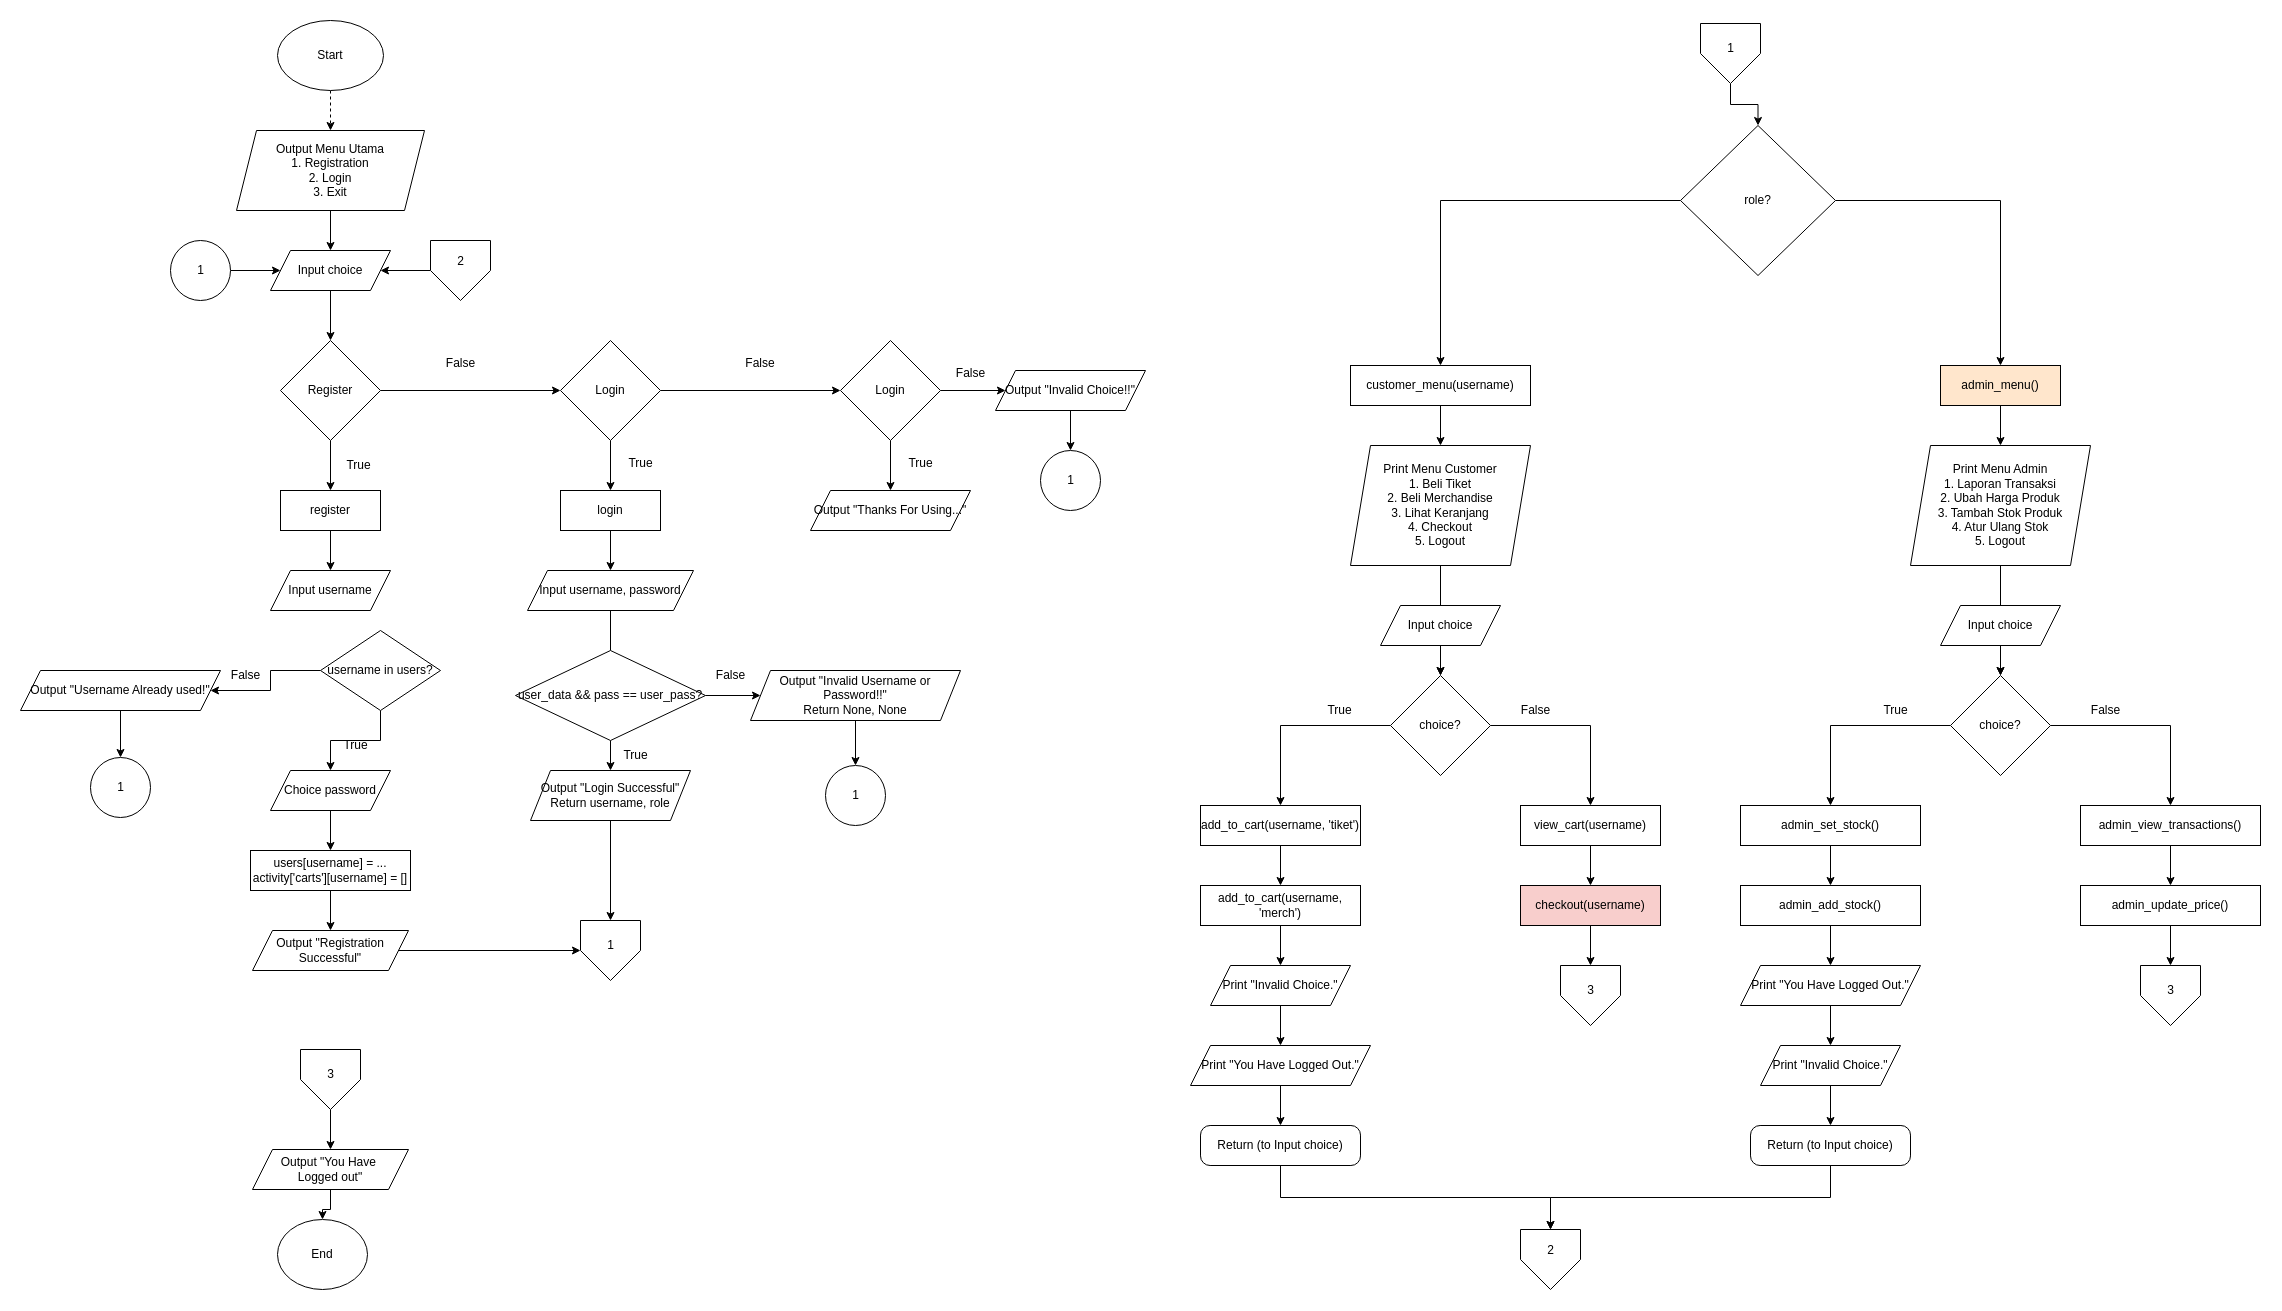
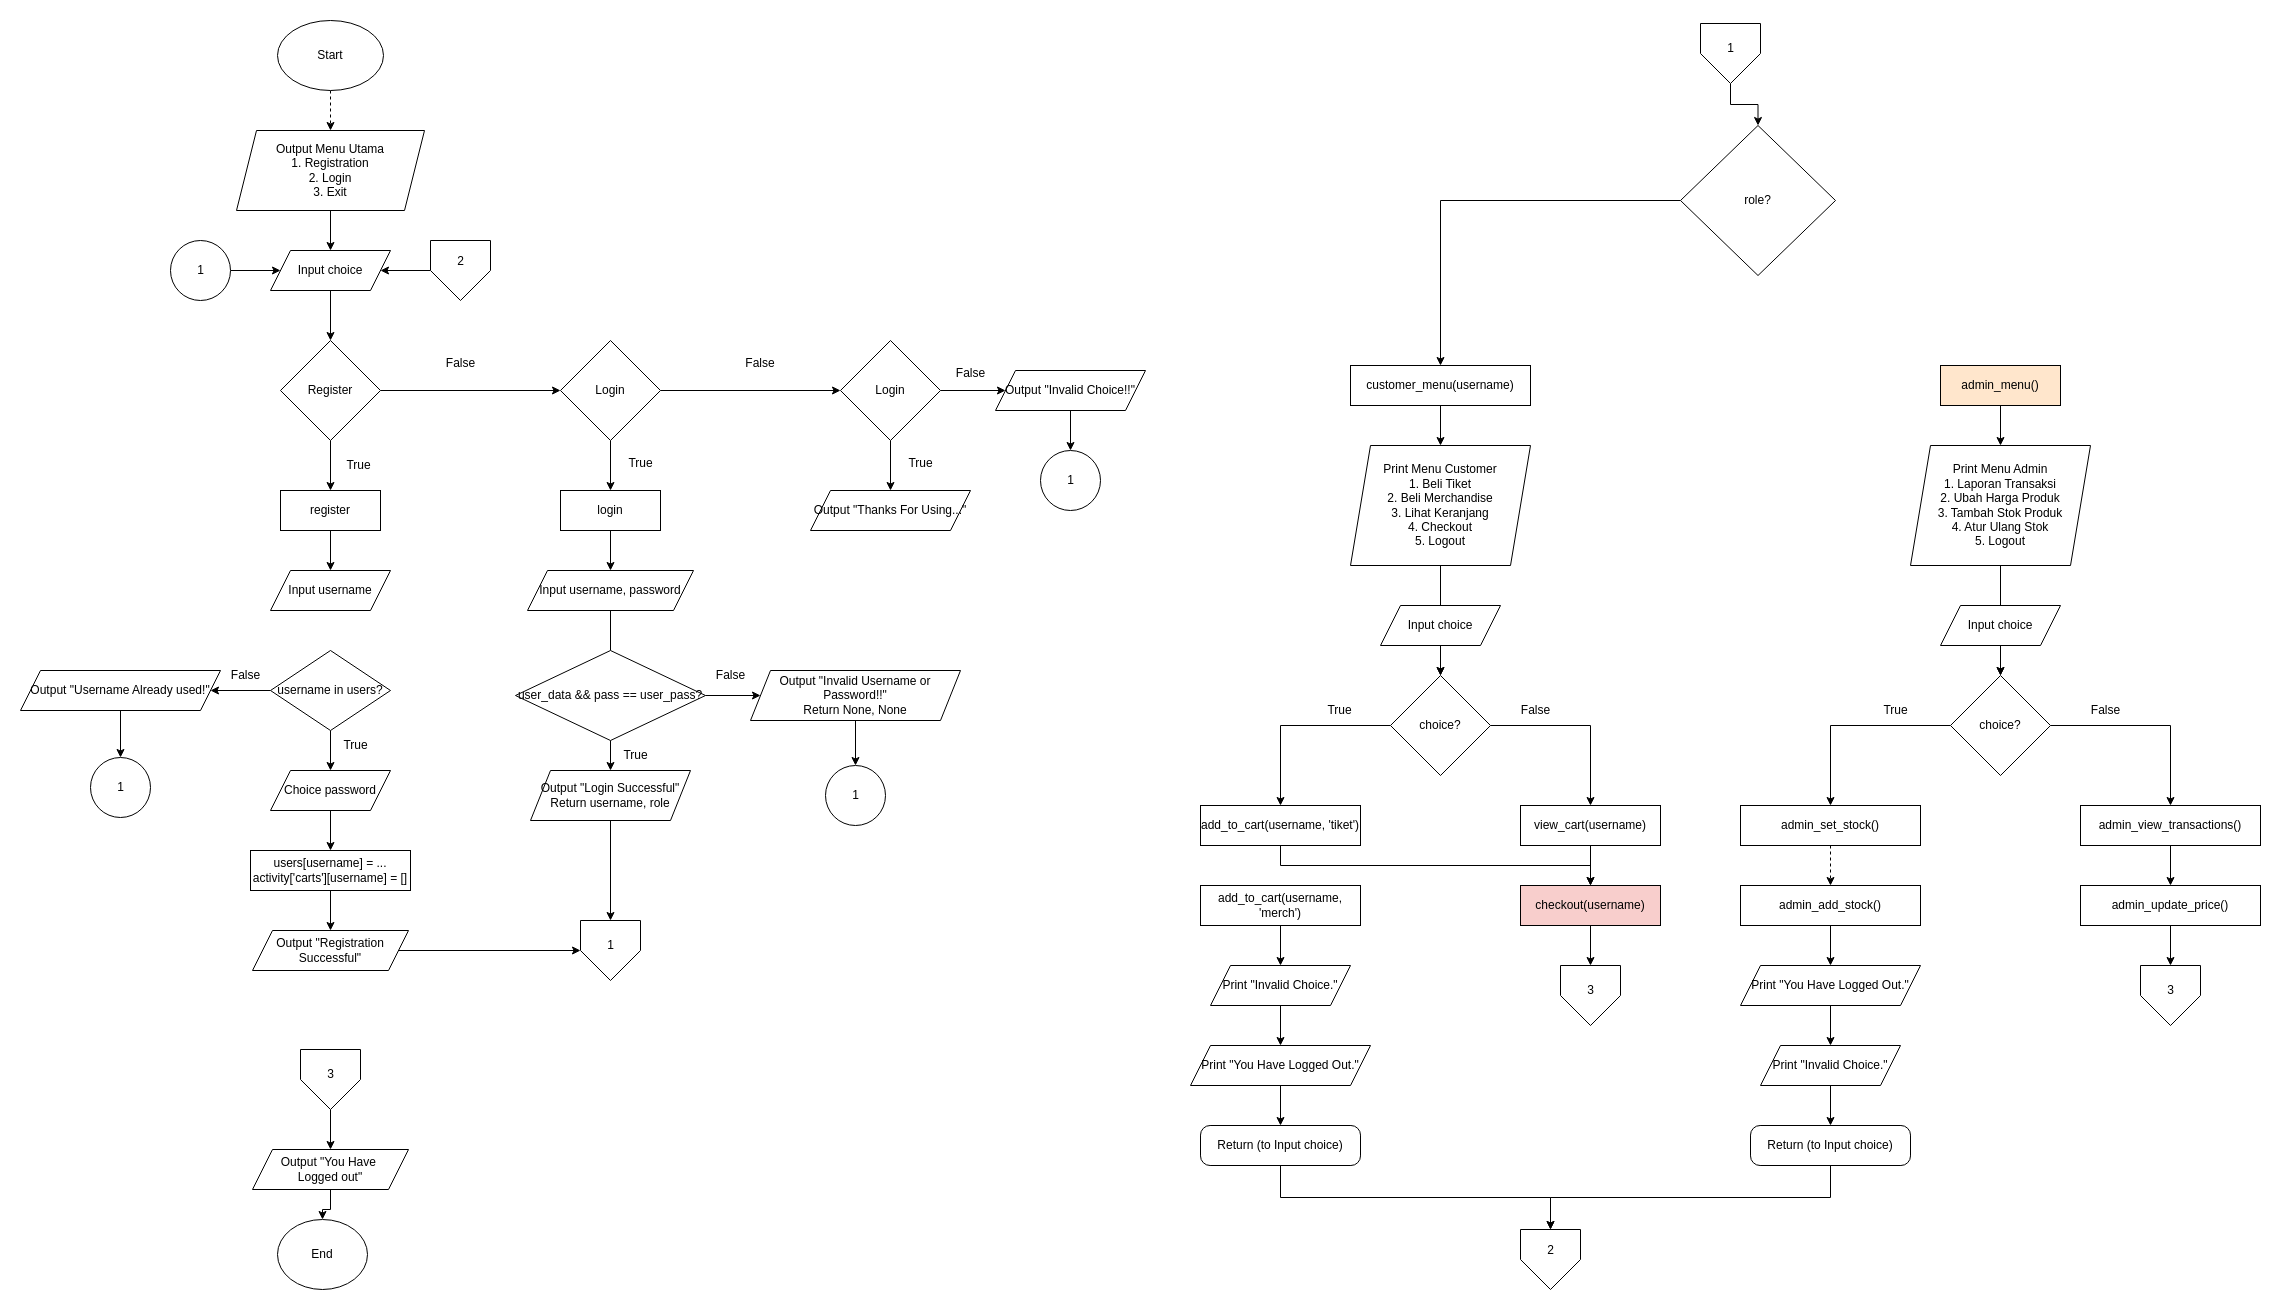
edge "role?" -> "admin_menu()": removed
node "username in users?": moved (381, 671) -> (331, 691)
edge "admin_set_stock()" -> "admin_add_stock()": style solid -> dashed
edge "add_to_cart(username, 'tiket')" -> "add_to_cart(username, 'merch')": now "add_to_cart(username, 'tiket')" -> "checkout(username)"
